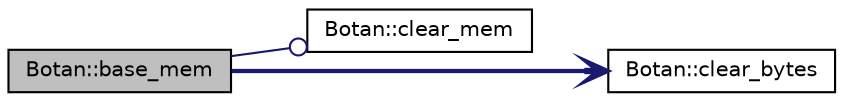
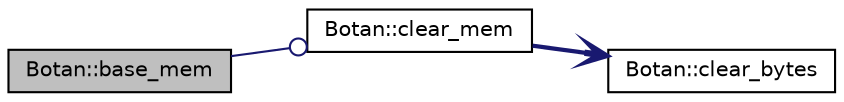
edge "Botan::base_mem" -> "Botan::clear_bytes": now "Botan::clear_mem" -> "Botan::clear_bytes"
